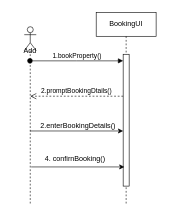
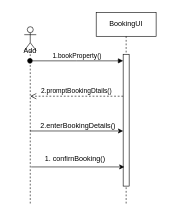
node "4. confirnBooking()": label "4. confirnBooking()" -> "1. confirnBooking()"
